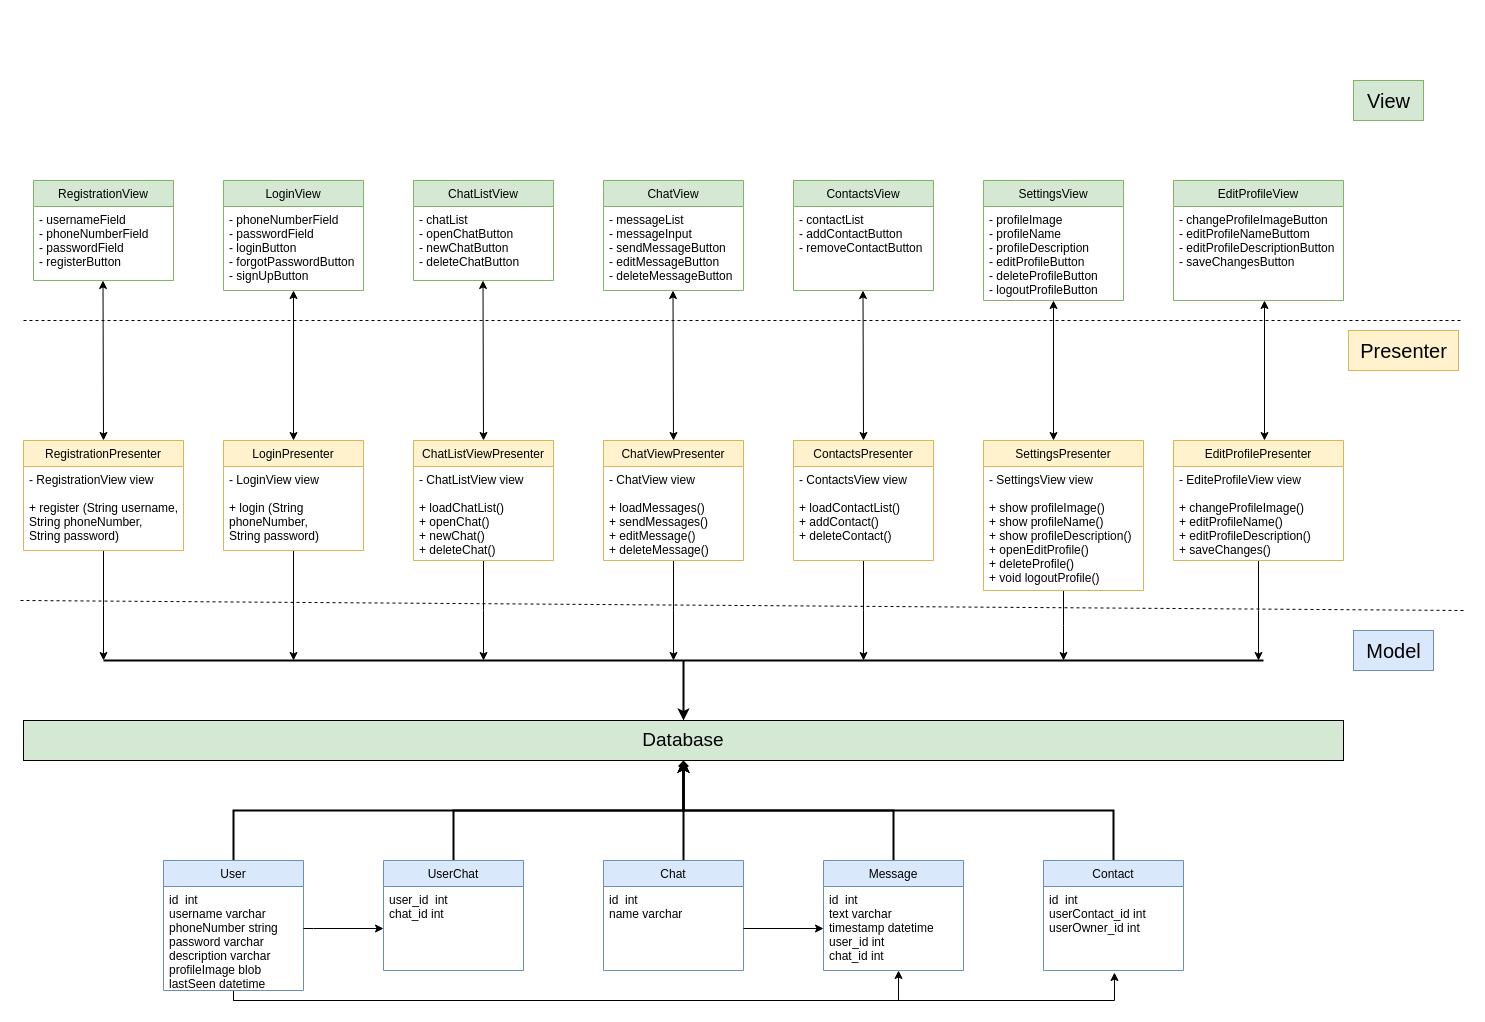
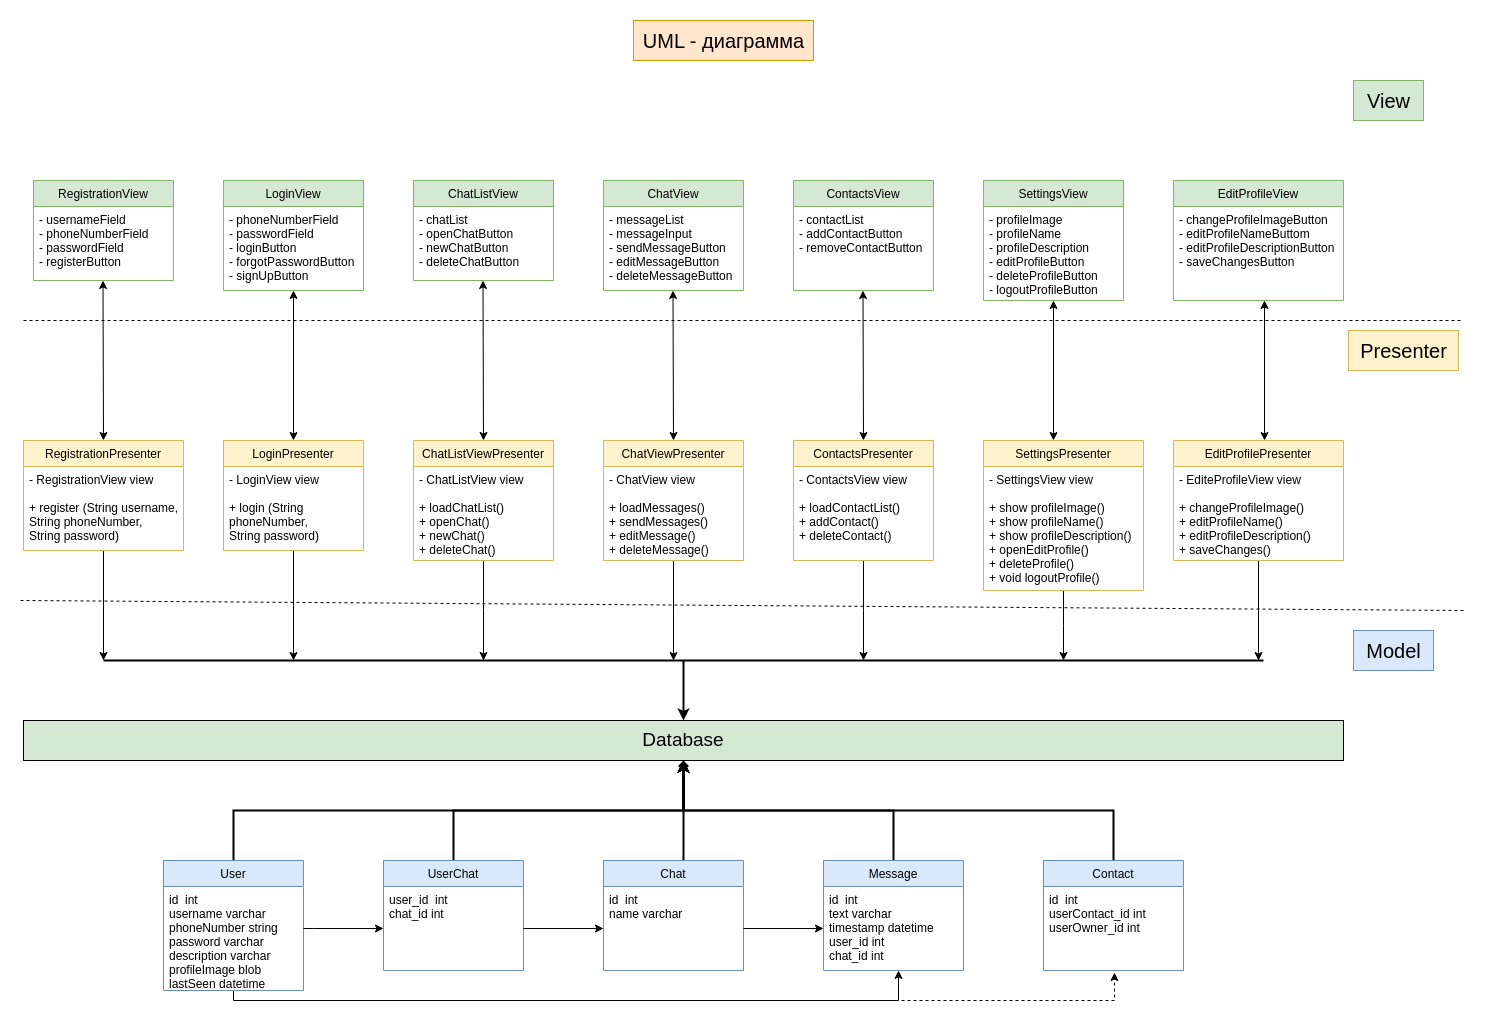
node "UML - диаграмма": added
edge "user_id int chat_id int" -> "id int name varchar": added
edge "User" -> "id int userContact_id int userOwner_id int": style solid -> dashed
